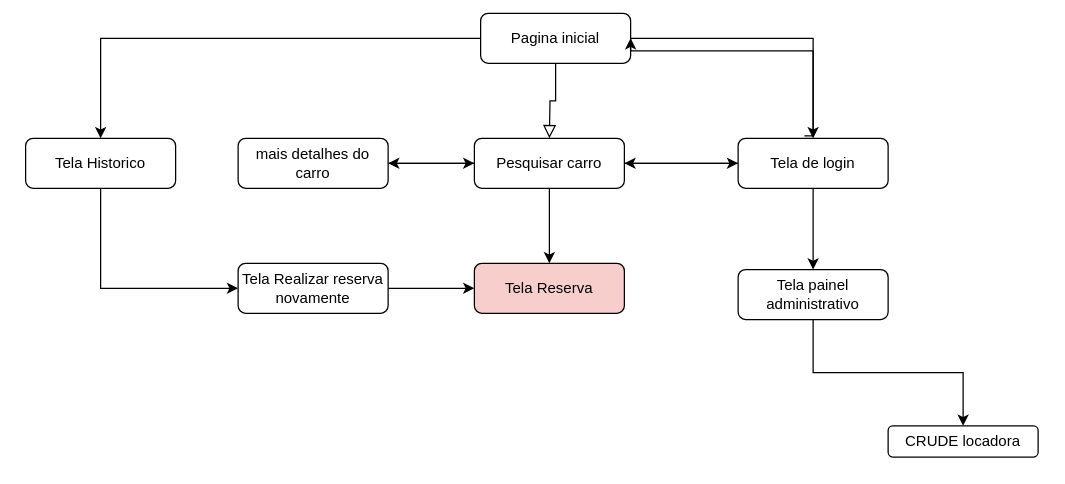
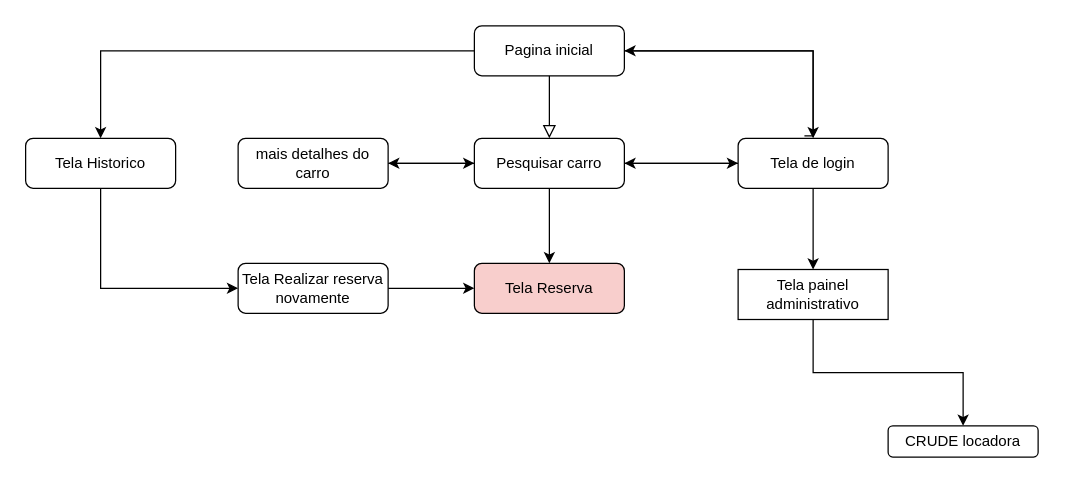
node "Pagina inicial": moved (556, 38) -> (549, 51)
node "Tela painel administrativo": shape rounded rectangle -> rectangle
